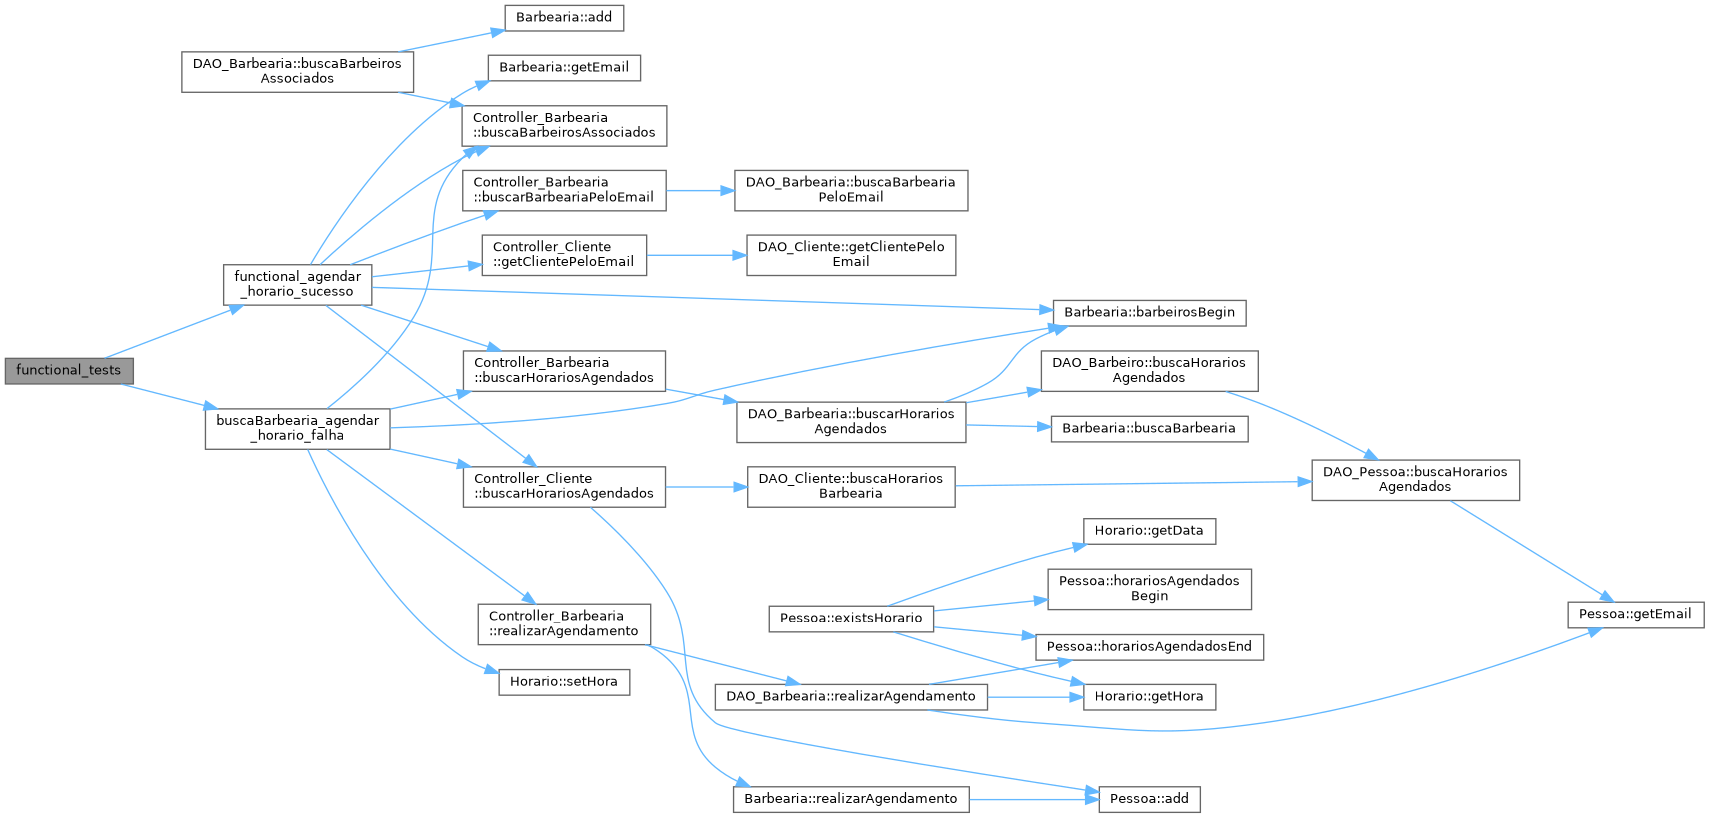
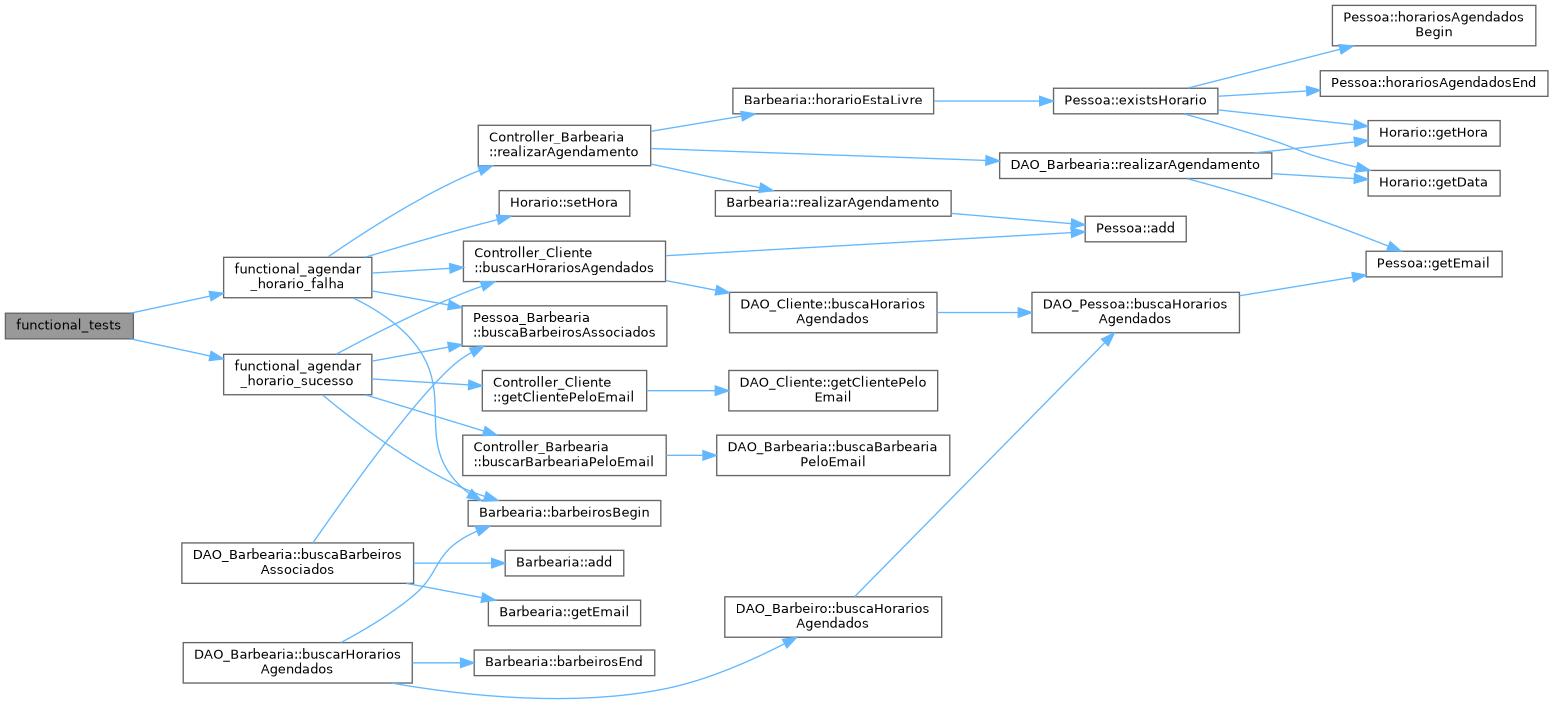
node "Barbearia::horarioEstaLivre": added
node "Controller_Barbearia ::buscaBarbeirosAssociados": label "Controller_Barbearia ::buscaBarbeirosAssociados" -> "Pessoa_Barbearia ::buscaBarbeirosAssociados"
edge "functional_agendar _horario_sucesso" -> "Barbearia::getEmail": now "DAO_Barbearia::buscaBarbeiros Associados" -> "Barbearia::getEmail"
node "Controller_Barbearia ::buscarHorariosAgendados": removed
node "buscaBarbearia_agendar _horario_falha": label "buscaBarbearia_agendar _horario_falha" -> "functional_agendar _horario_falha"
node "Barbearia::buscaBarbearia": label "Barbearia::buscaBarbearia" -> "Barbearia::barbeirosEnd"
node "DAO_Cliente::buscaHorarios Barbearia": label "DAO_Cliente::buscaHorarios Barbearia" -> "DAO_Cliente::buscaHorarios Agendados"
edge "DAO_Barbearia::realizarAgendamento" -> "Pessoa::horariosAgendadosEnd": now "DAO_Barbearia::realizarAgendamento" -> "Horario::getData"
